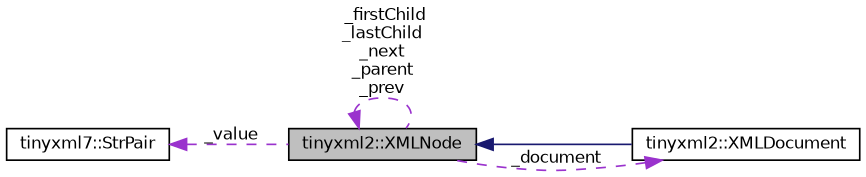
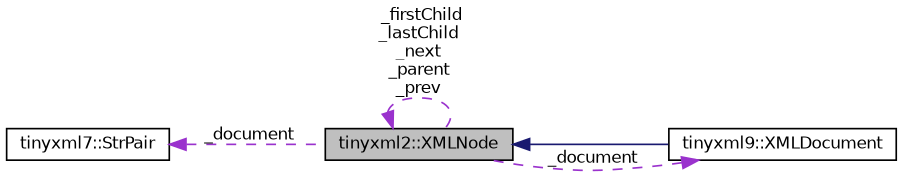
edge "tinyxml2::XMLNode" -> "tinyxml7::StrPair": label " _value" -> " _document"
node "tinyxml2::XMLDocument": label "tinyxml2::XMLDocument" -> "tinyxml9::XMLDocument"
